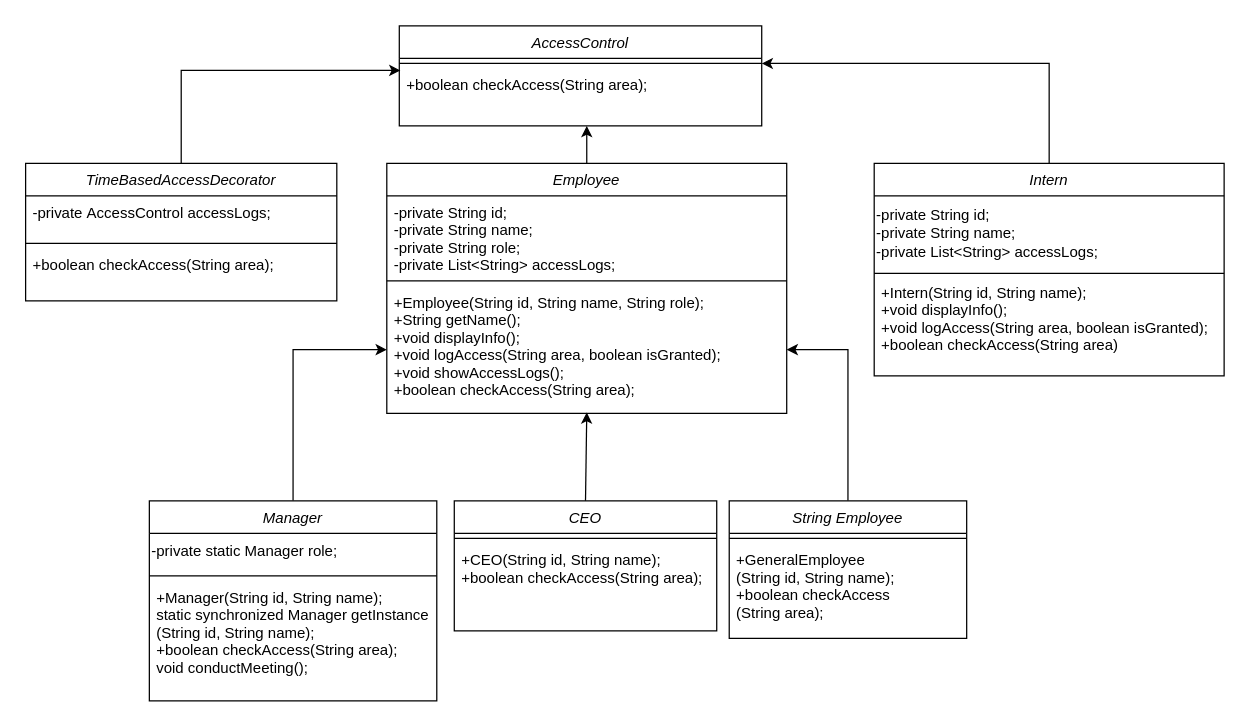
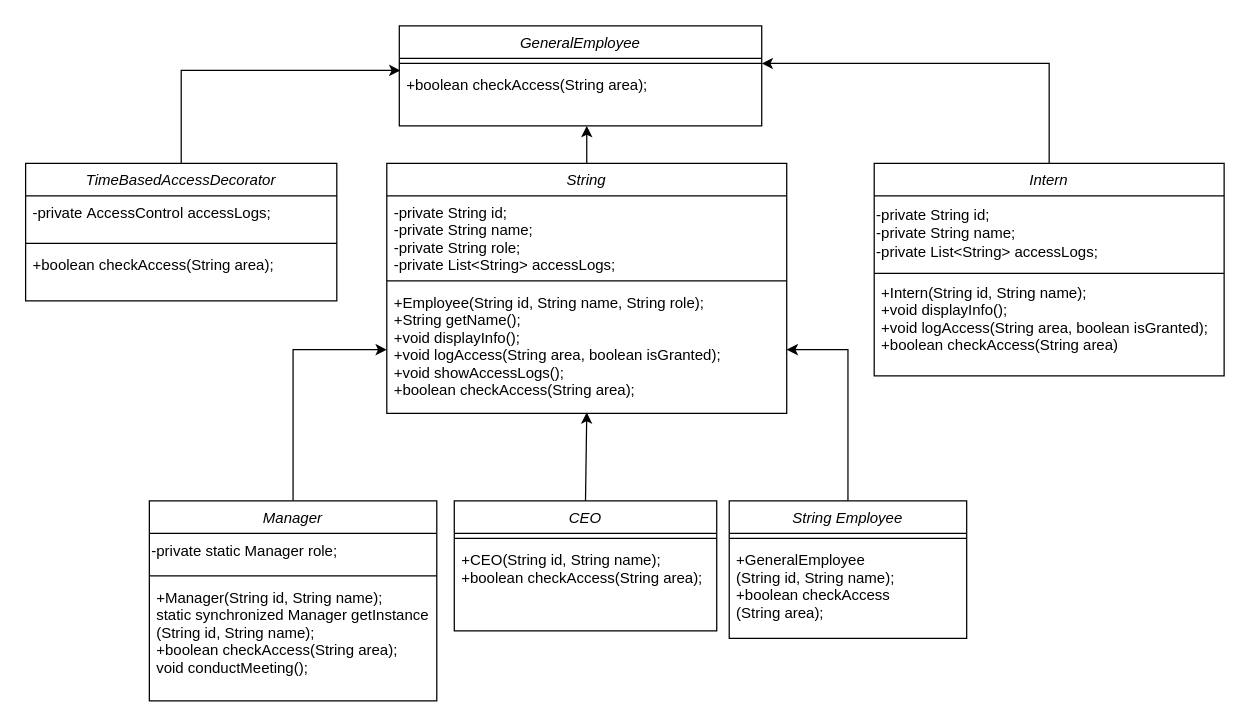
node "AccessControl": label "AccessControl" -> "GeneralEmployee"
node "Employee": label "Employee" -> "String"
